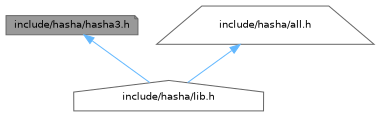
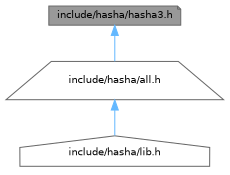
edge "include/hasha/lib.h" -> "include/hasha/hasha3.h": now "include/hasha/all.h" -> "include/hasha/hasha3.h"
